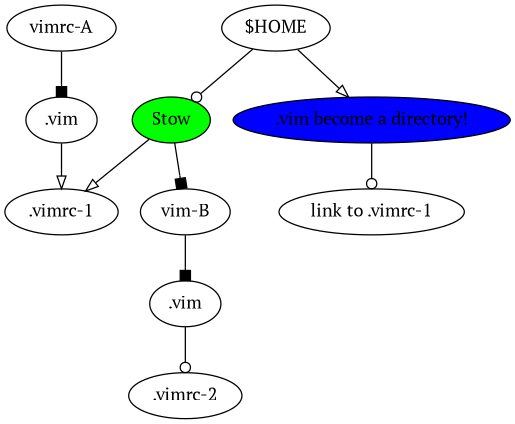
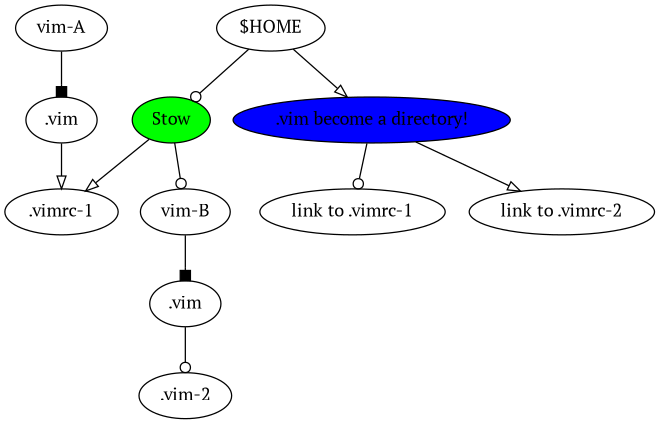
node "vimrc-A": label "vimrc-A" -> "vim-A"
edge "Stow" -> "vim-B": arrowhead box -> odot
node "link to .vimrc-2": added
node ".vimrc-2": label ".vimrc-2" -> ".vim-2"
